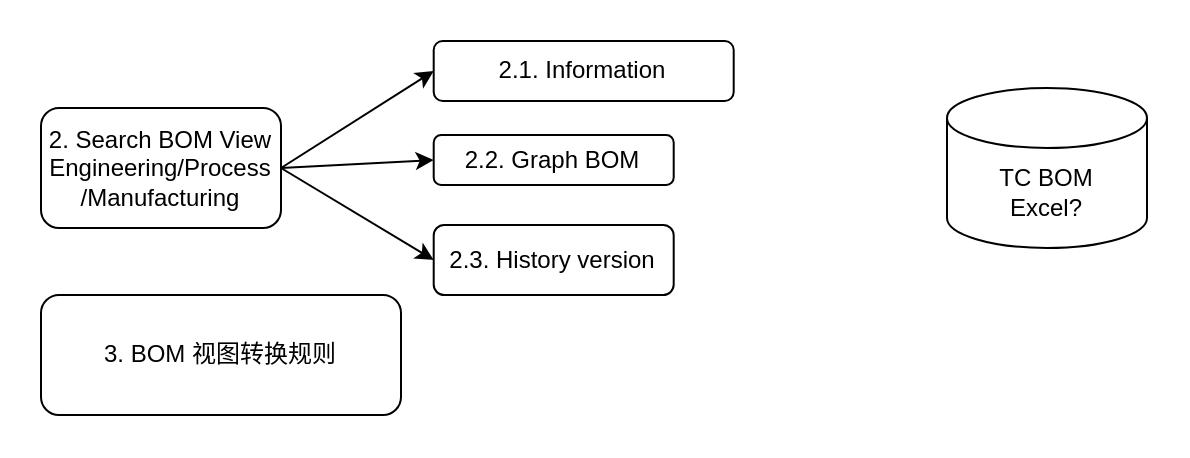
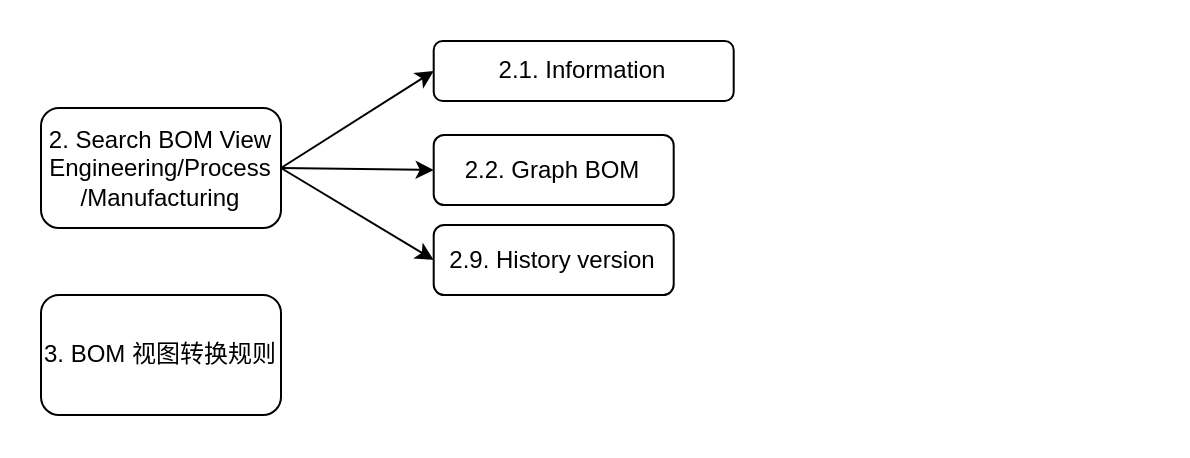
node "2.2. Graph BOM": size 240x50 -> 240x70
node "TC BOM Excel?": removed
node "2.3. History version": label "2.3. History version" -> "2.9. History version"
node "3. BOM 视图转换规则": size 360x120 -> 240x120
